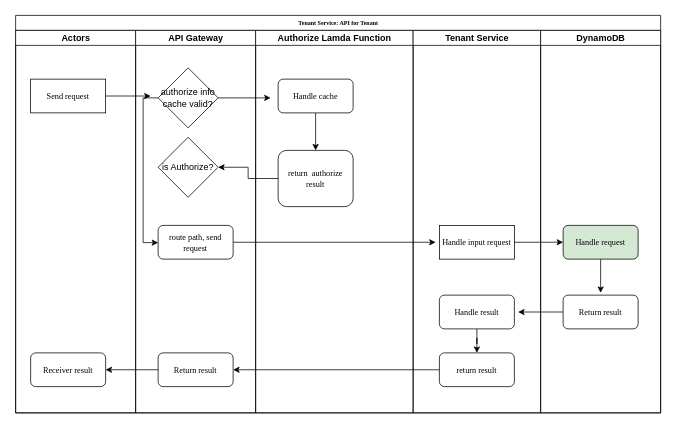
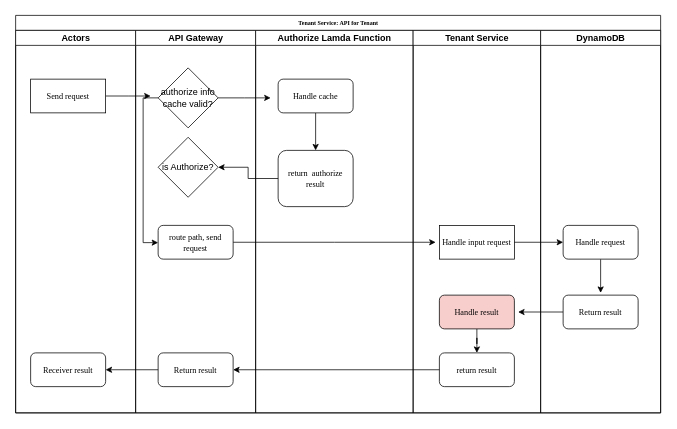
node "Handle request": fillcolor #d5e8d4 -> #ffffff
node "Handle result": fillcolor #ffffff -> #f8cecc
